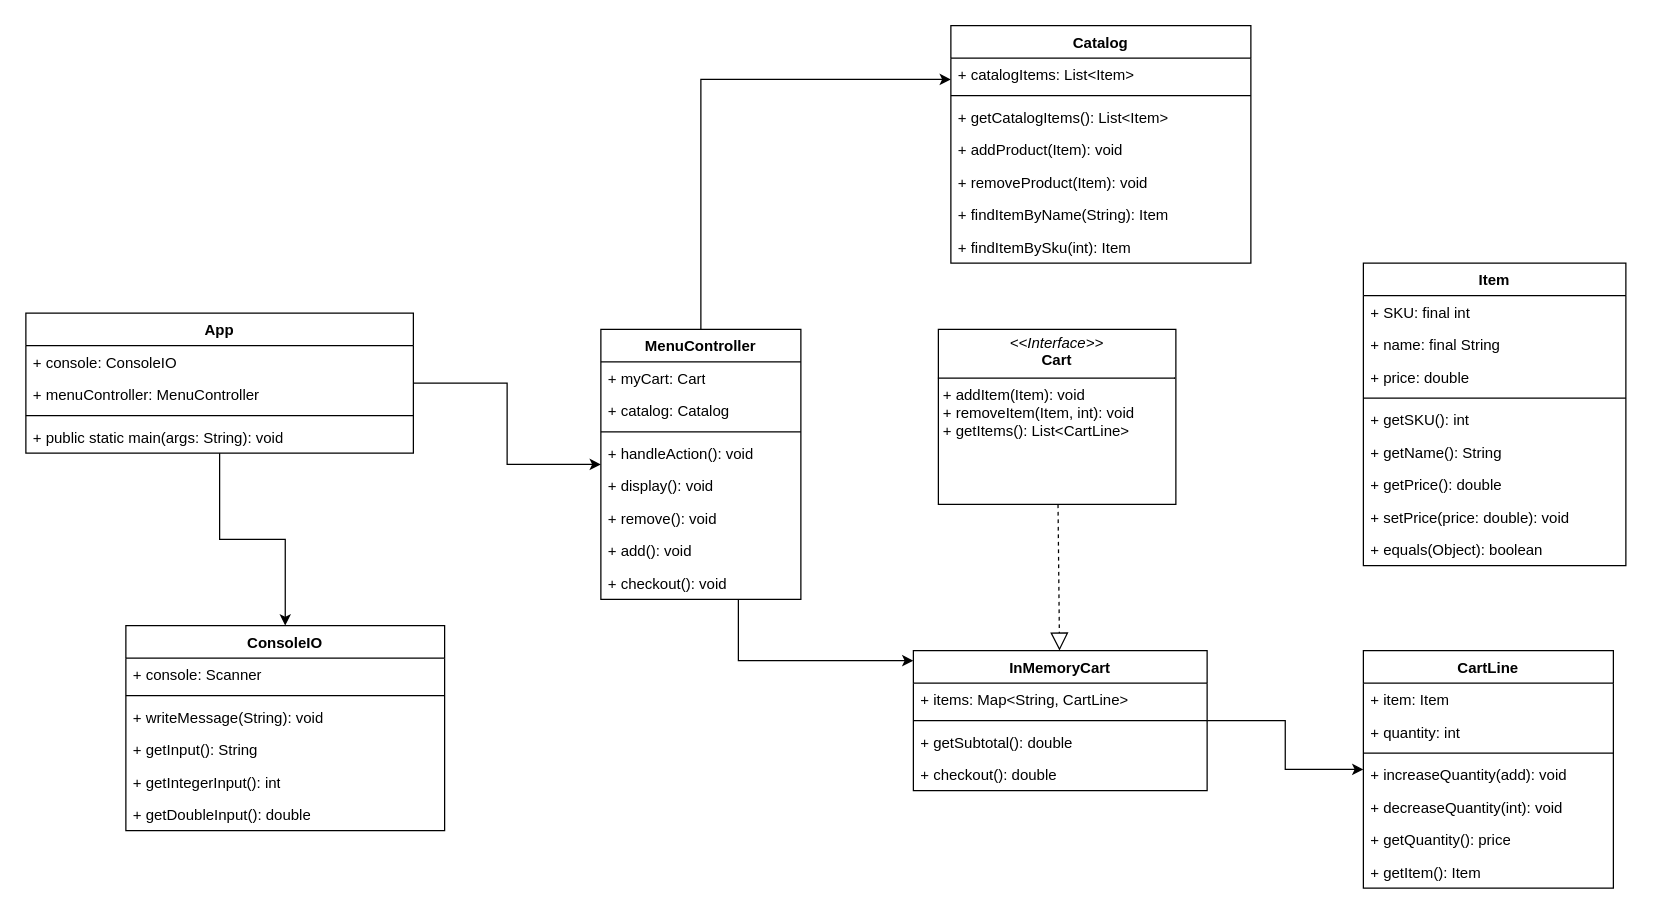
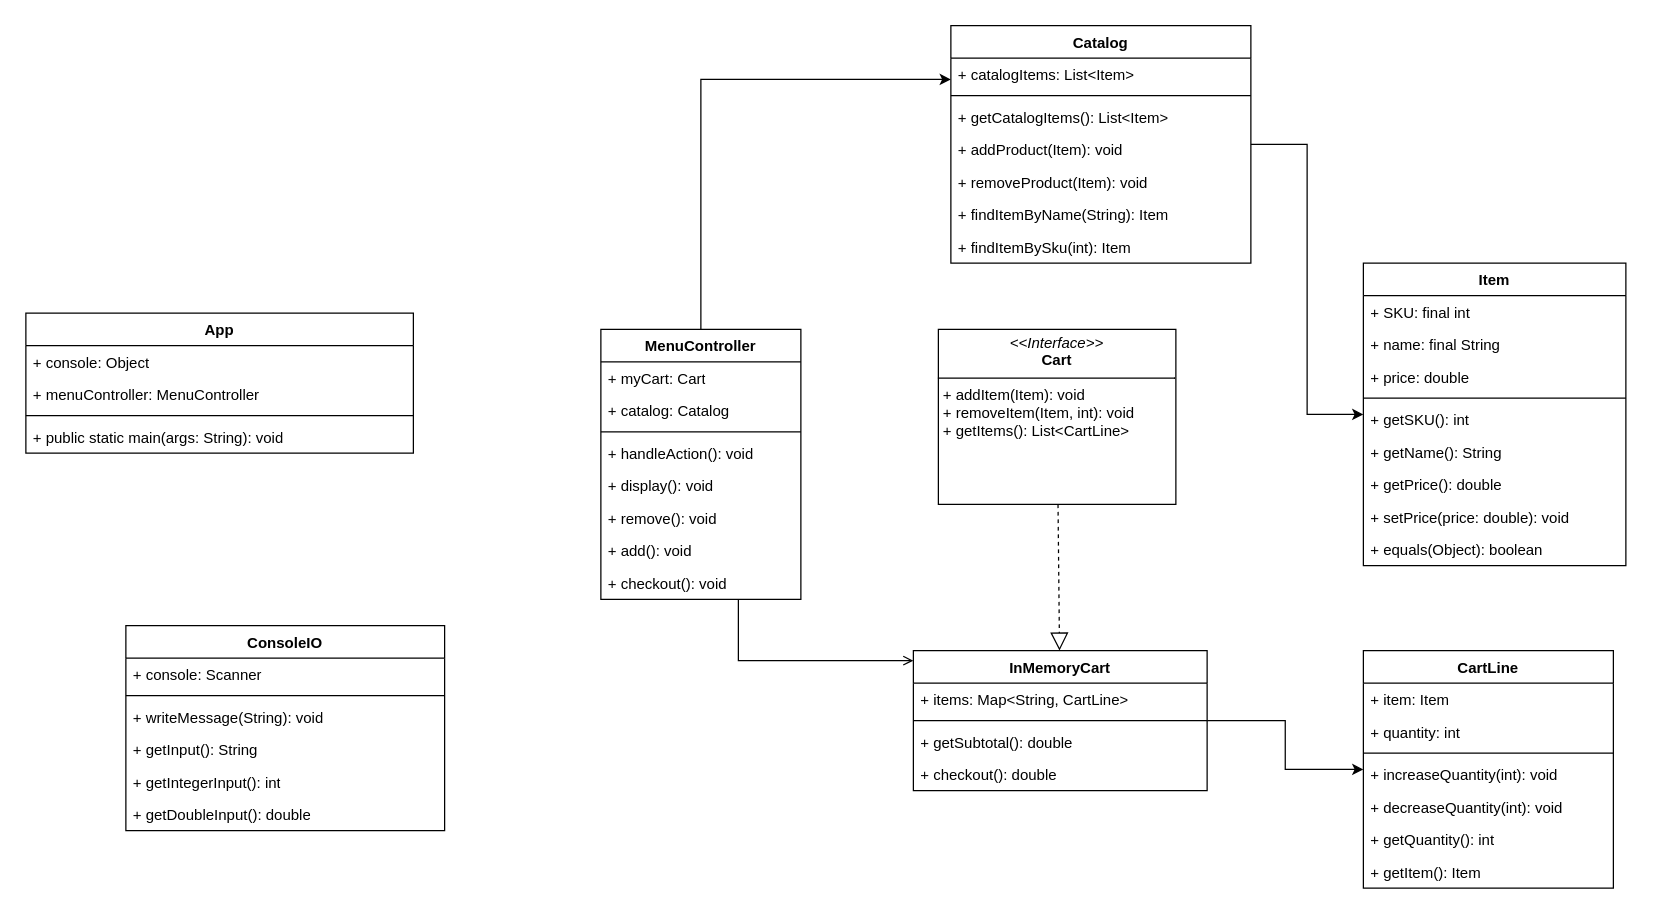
edge "Catalog" -> "Item": added
node "+ console: ConsoleIO": label "+ console: ConsoleIO" -> "+ console: Object"
edge "App" -> "MenuController": removed
edge "App" -> "ConsoleIO": removed
edge "MenuController" -> "InMemoryCart": arrowhead classic -> open
node "+ increaseQuantity(add): void": label "+ increaseQuantity(add): void" -> "+ increaseQuantity(int): void"
node "+ getQuantity(): price": label "+ getQuantity(): price" -> "+ getQuantity(): int"
